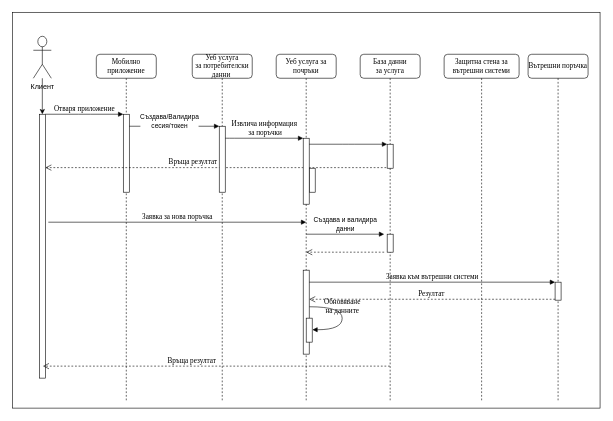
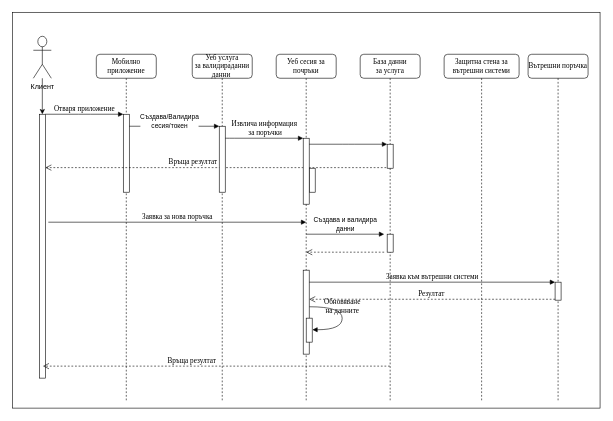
node "Уеб услуга за потребителски данни": label "Уеб услуга за потребителски данни" -> "Уеб услуга за валидираданни данни"
node "Уеб услуга за почръки": label "Уеб услуга за почръки" -> "Уеб сесия за почръки"
